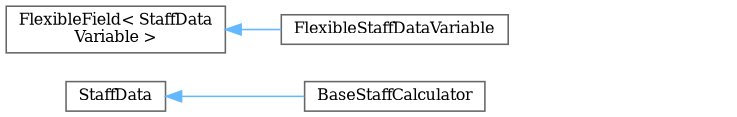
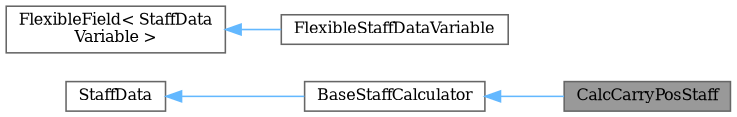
node "CalcCarryPosStaff": added
